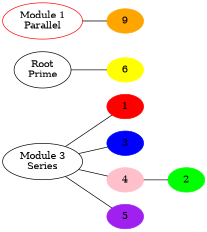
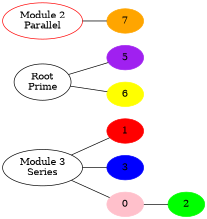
node "Module 1 Parallel": label "Module 1 Parallel" -> "Module 2 Parallel"
node "9": label "9" -> "7"
node "4": label "4" -> "0"
edge "Module 3 Series" -- "5": now "Root Prime" -- "5"
